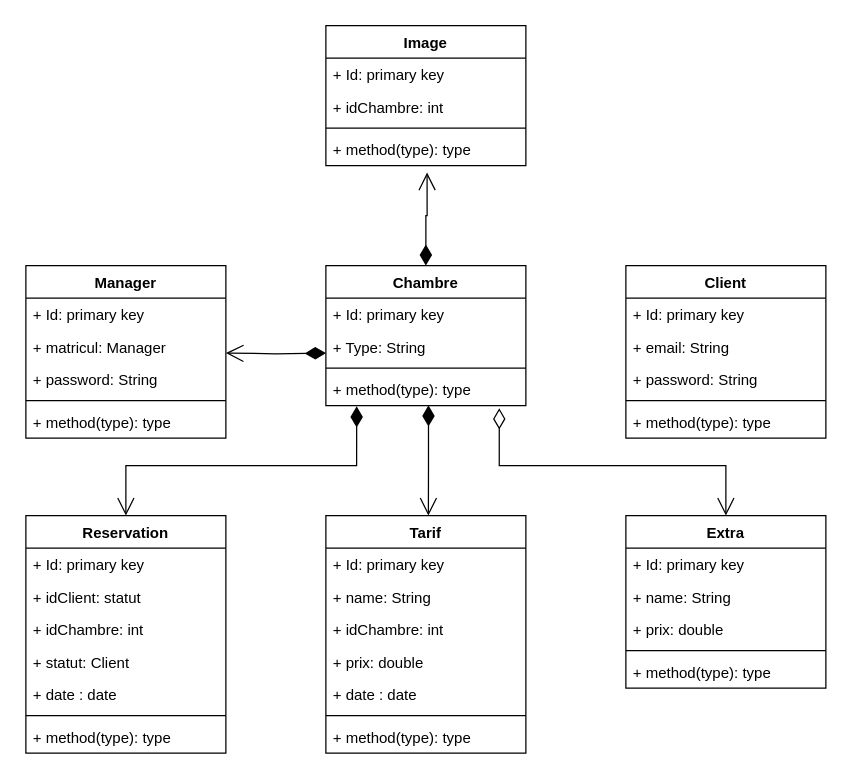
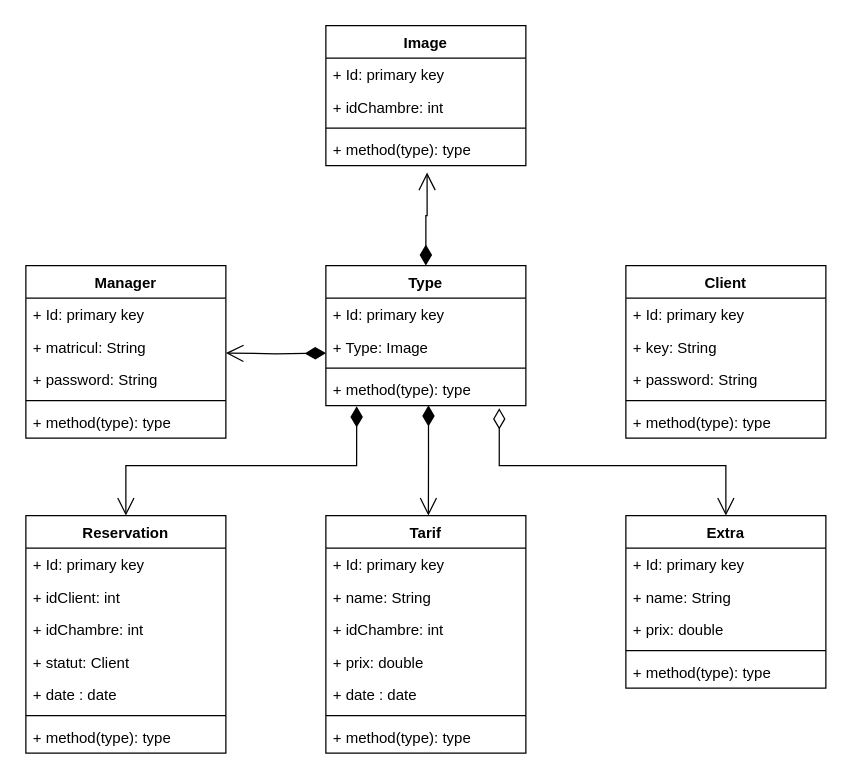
node "Chambre": label "Chambre" -> "Type"
node "+ matricul: Manager": label "+ matricul: Manager" -> "+ matricul: String"
node "+ Type: String": label "+ Type: String" -> "+ Type: Image"
node "+ email: String": label "+ email: String" -> "+ key: String"
node "+ idClient: statut": label "+ idClient: statut" -> "+ idClient: int"
